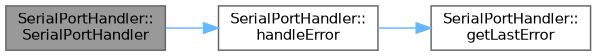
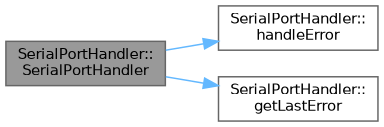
edge "SerialPortHandler:: handleError" -> "SerialPortHandler:: getLastError": now "SerialPortHandler:: SerialPortHandler" -> "SerialPortHandler:: getLastError"
